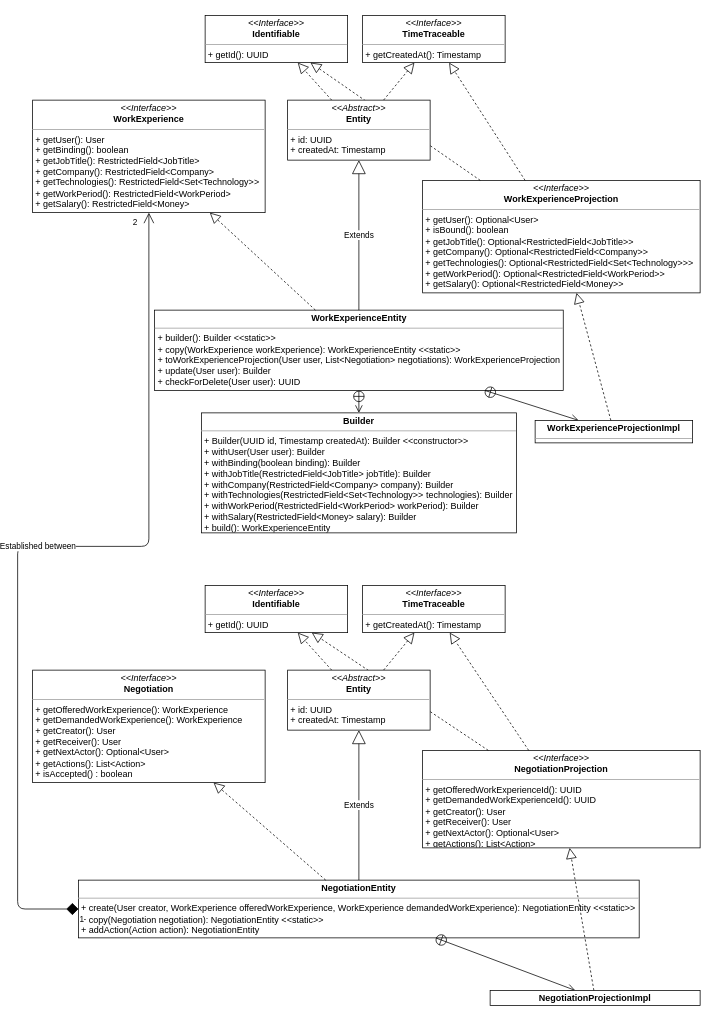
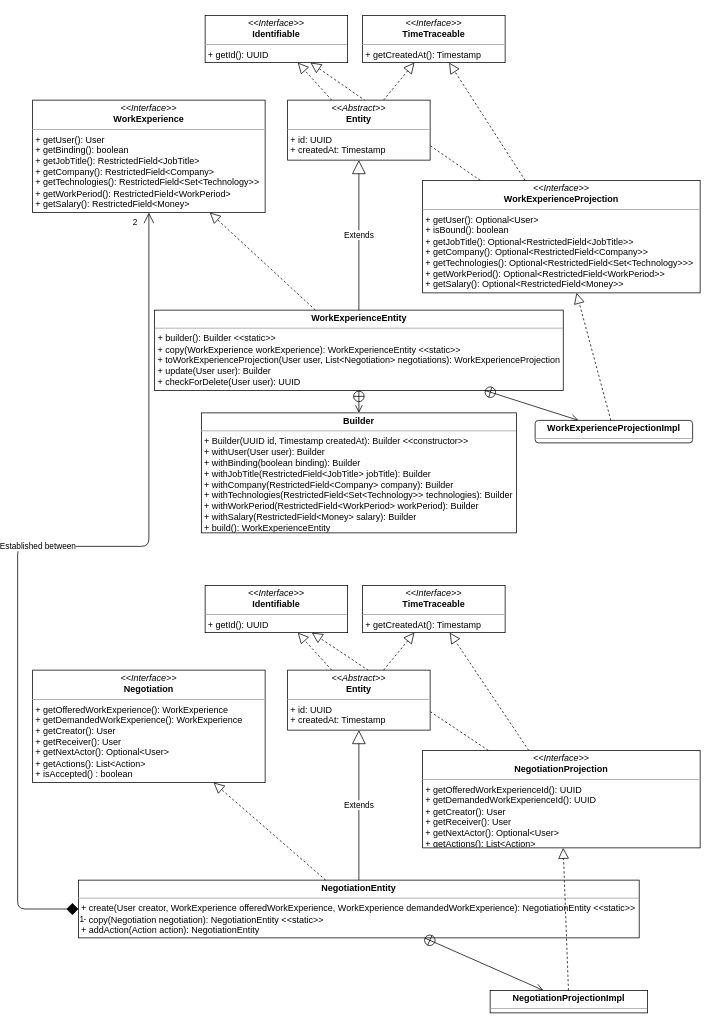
node "WorkExperienceProjectionImpl": shape rectangle -> rounded rectangle
node "NegotiationProjectionImpl": size 210x15 -> 158x23
